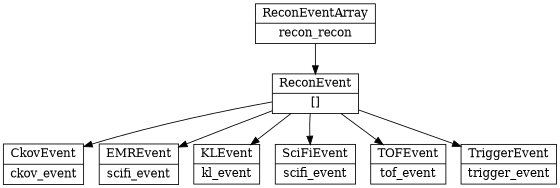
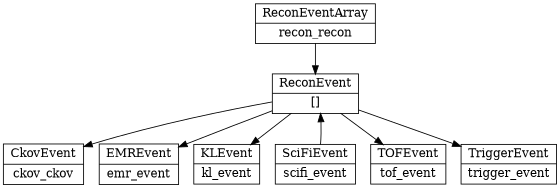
edge "ReconEvent" -> "SciFiEvent": reversed
node "CkovEvent": text "ckov_event" -> "ckov_ckov"
node "EMREvent": text "scifi_event" -> "emr_event"
